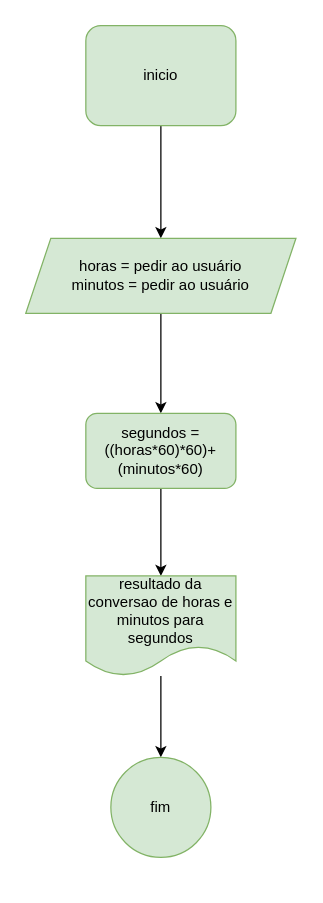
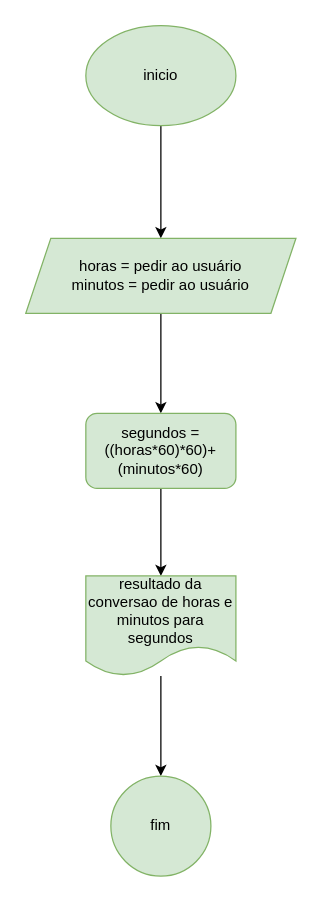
node "inicio": shape rounded rectangle -> ellipse
node "fim": moved (161, 807) -> (161, 826)
